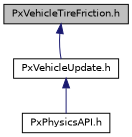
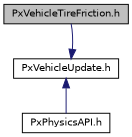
edge "PxVehicleUpdate.h" -> "PxVehicleTireFriction.h": reversed
